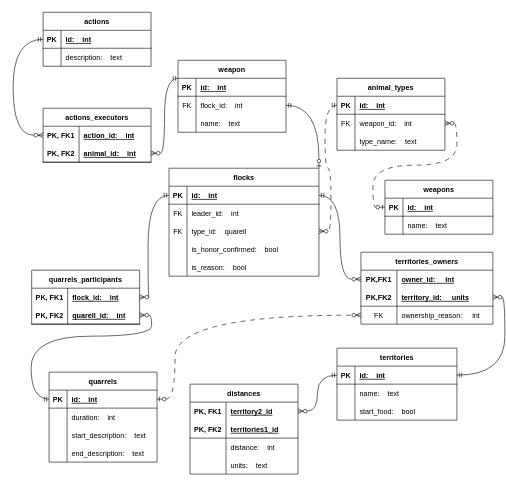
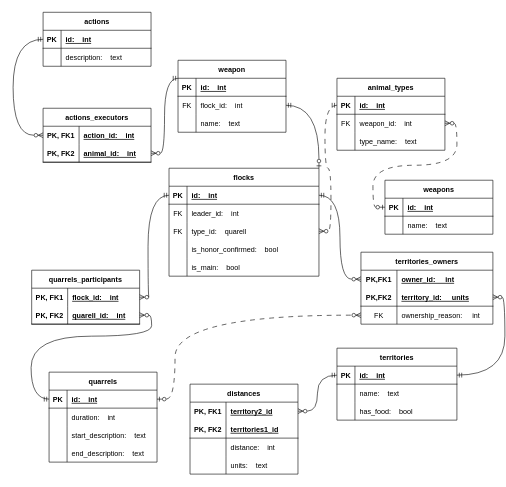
node "is_reason: bool": label "is_reason: bool" -> "is_main: bool"
node "start_food: bool": label "start_food: bool" -> "has_food: bool"
